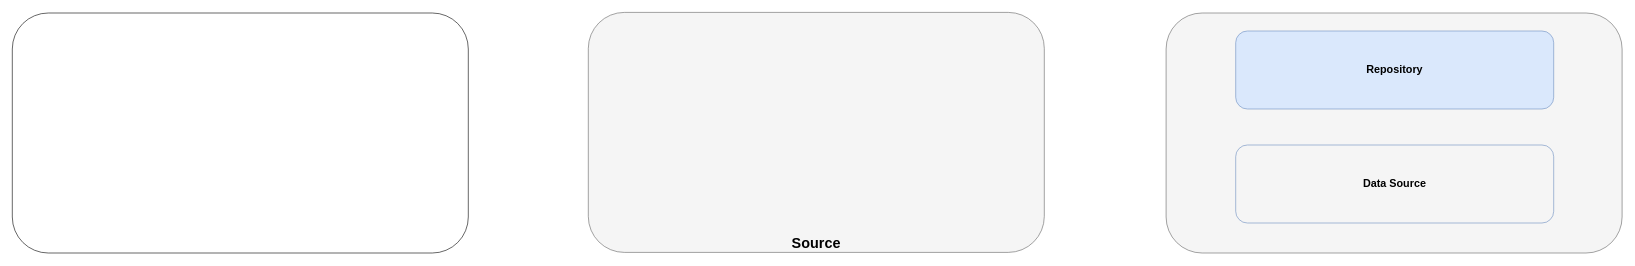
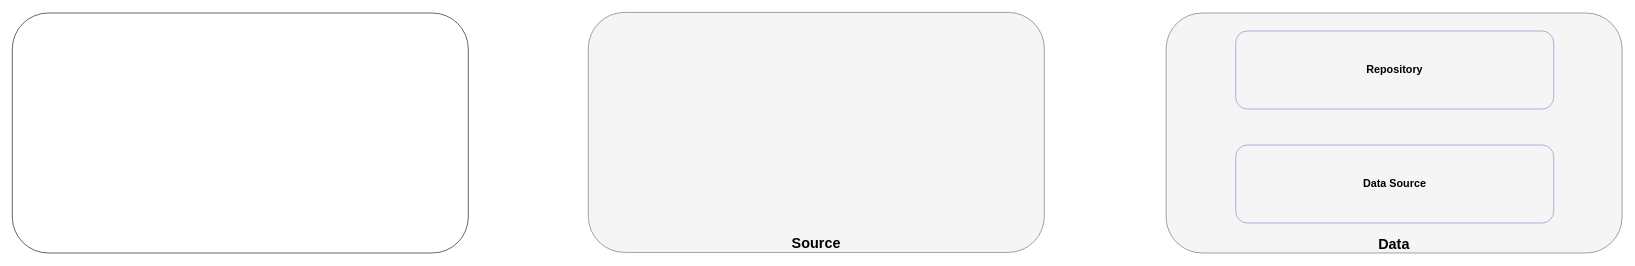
node "Repository": fillcolor #dae8fc -> #f5f5f5
node "Data": added
